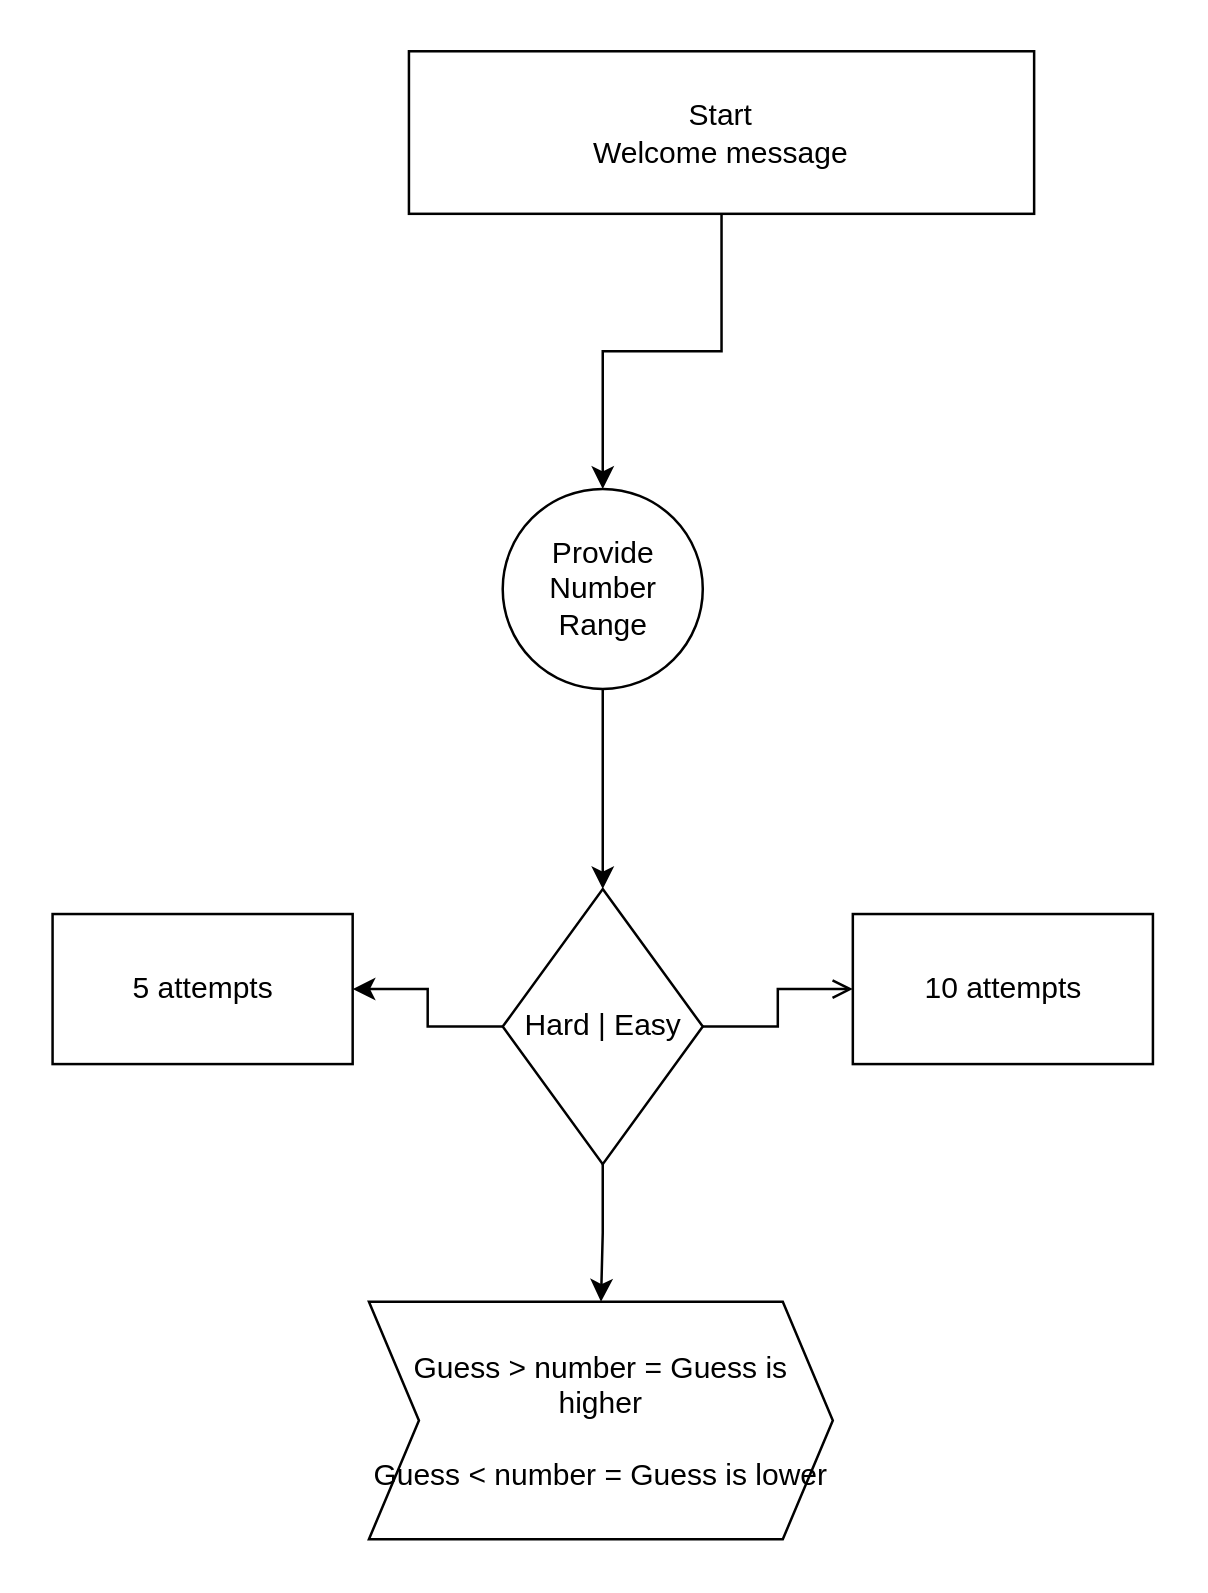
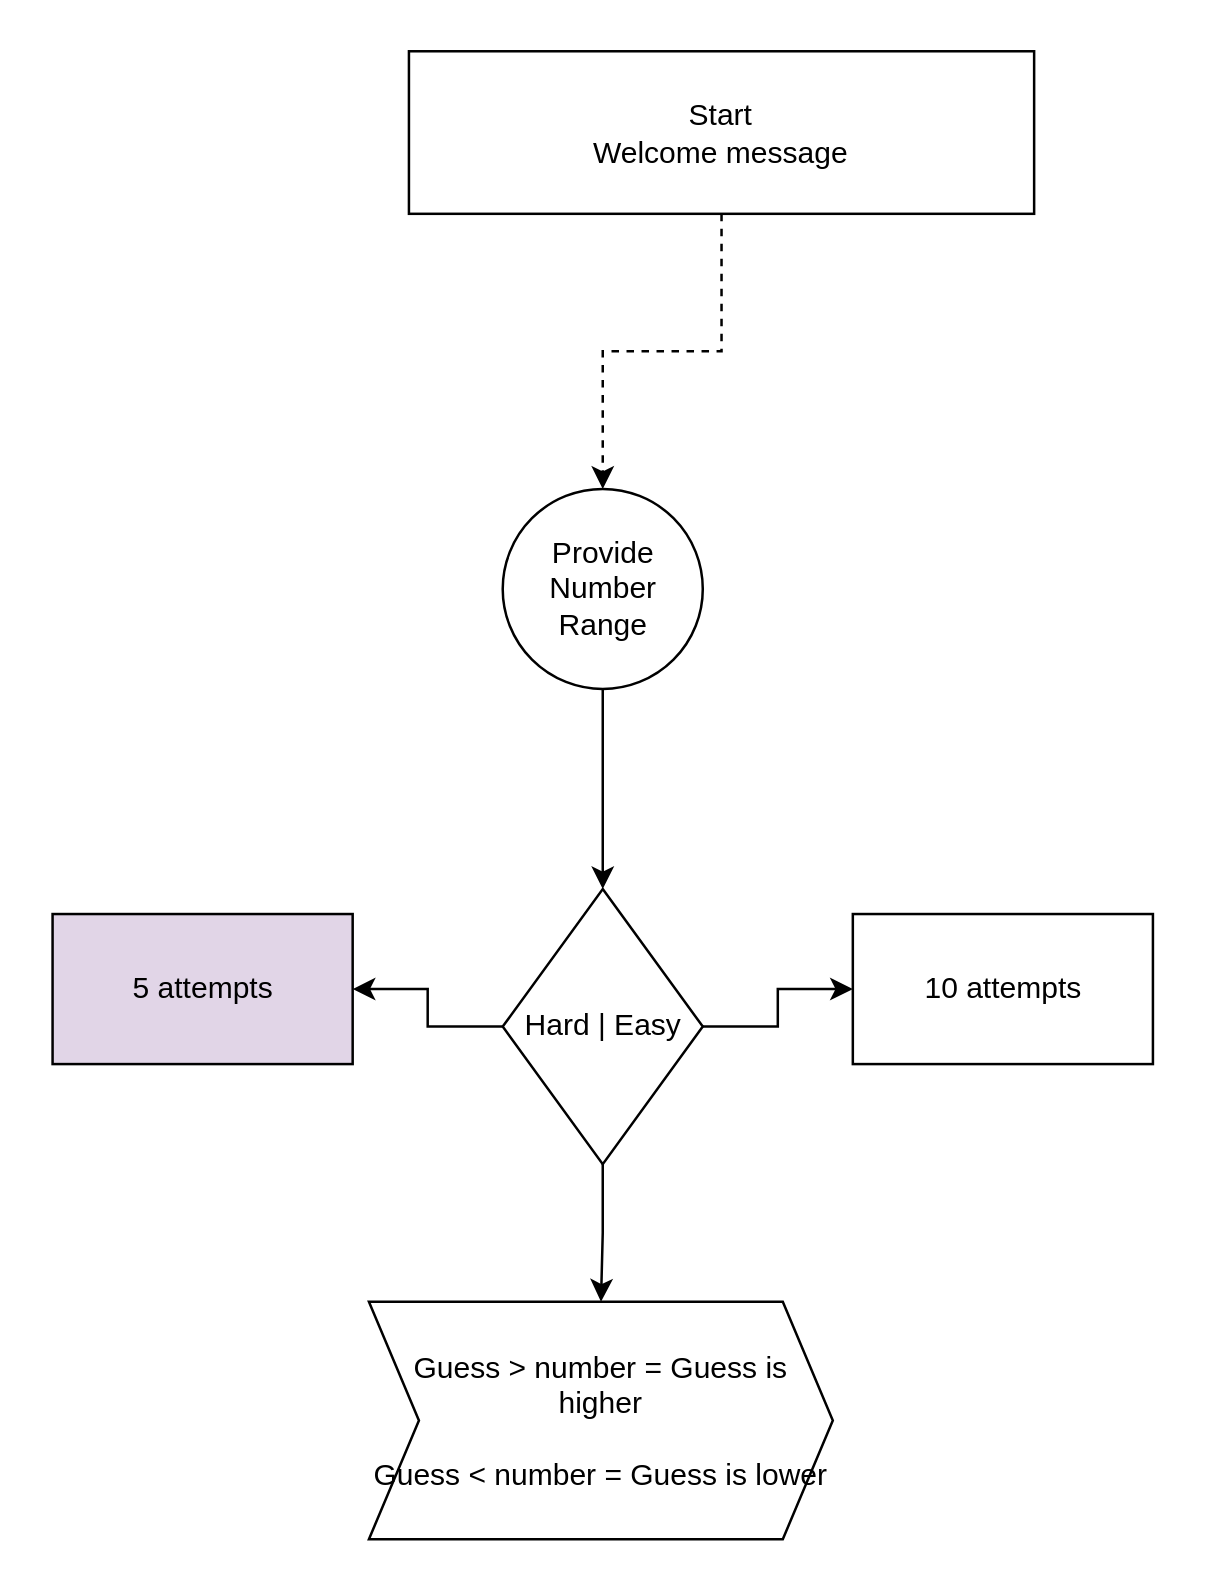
edge "Start Welcome message" -> "Provide Number Range": style solid -> dashed
node "5 attempts": fillcolor #ffffff -> #e1d5e7
edge "Hard | Easy" -> "10 attempts": arrowhead open -> classic
